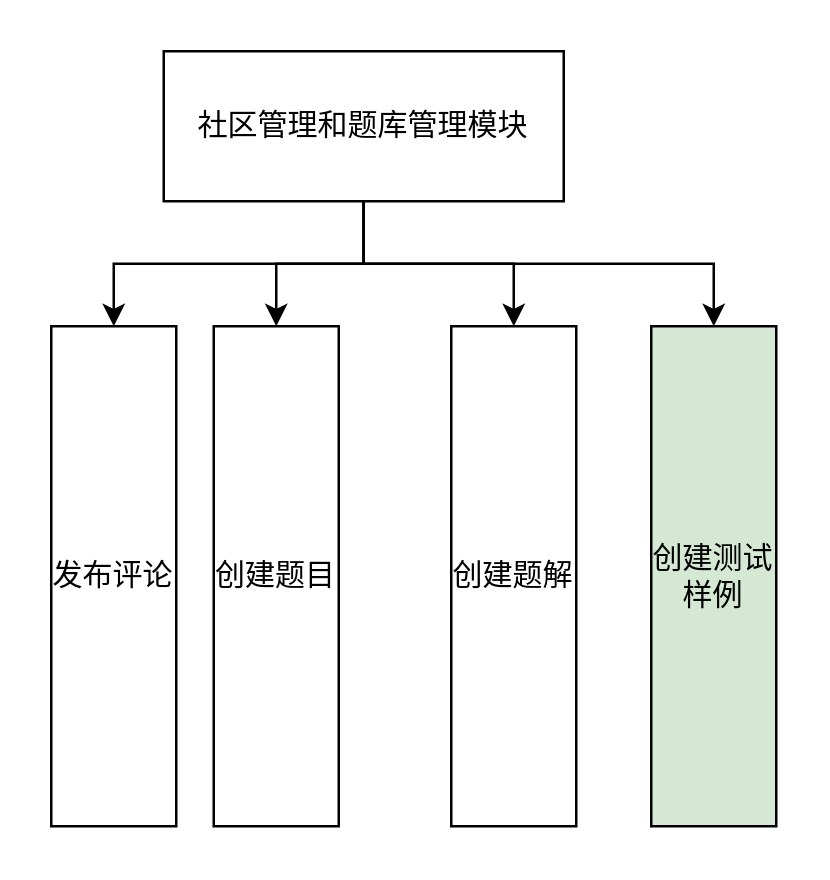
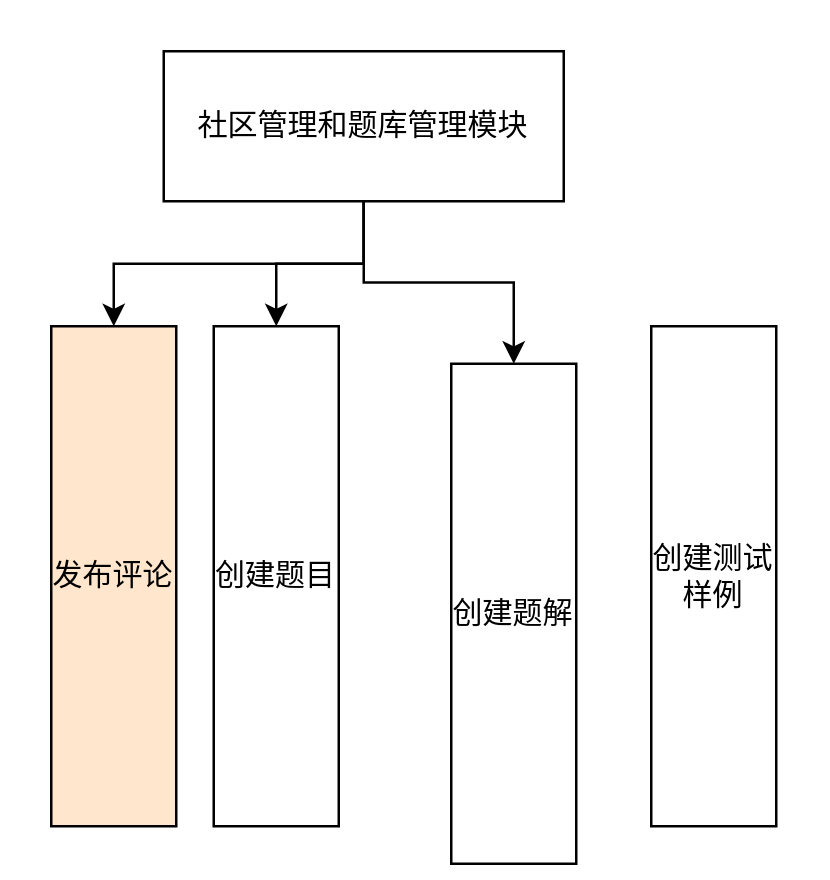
edge "社区管理和题库管理模块" -> "创建测试样例": removed
node "发布评论": fillcolor #ffffff -> #ffe6cc
node "创建题解": moved (514, 576) -> (514, 614)
node "创建测试样例": fillcolor #d5e8d4 -> #ffffff
